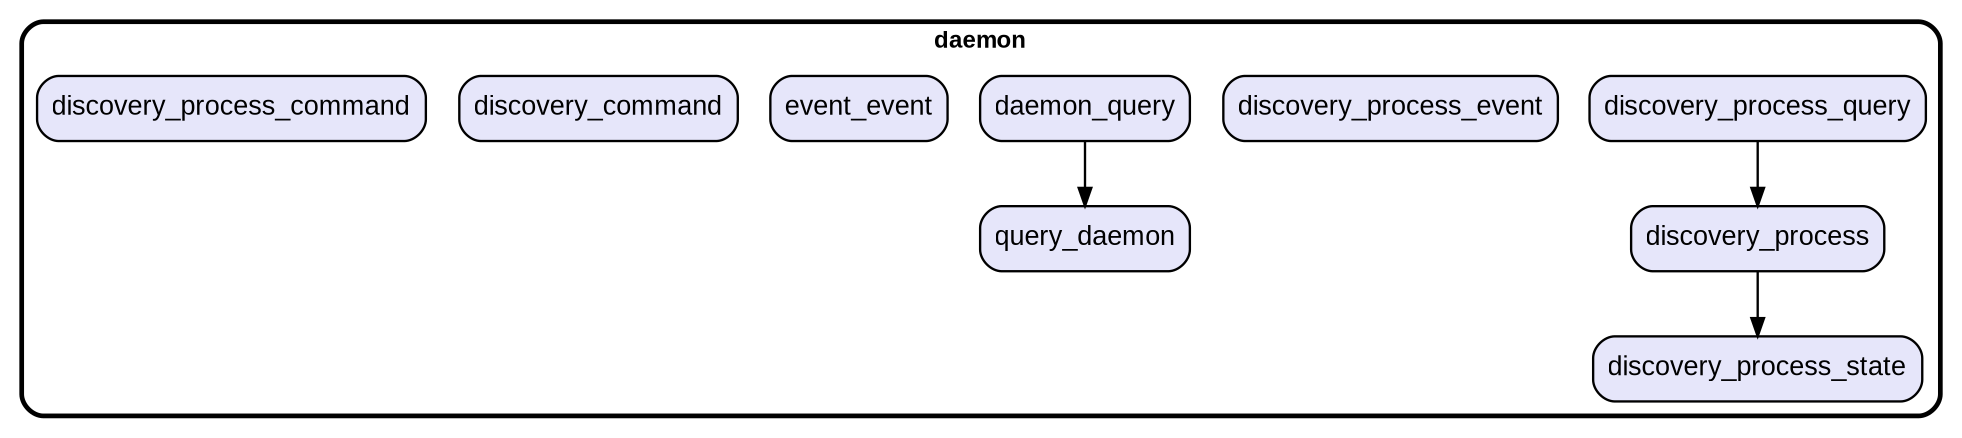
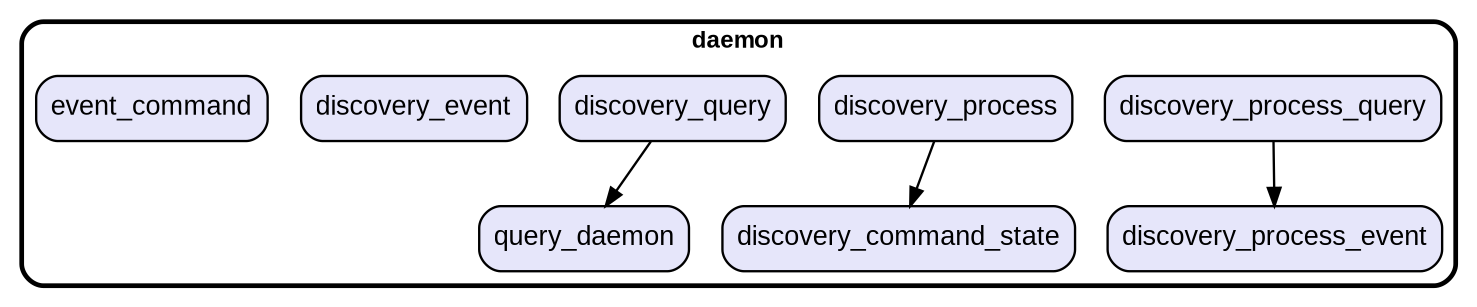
node "discovery_process_command": removed
node "discovery_command": label "discovery_command" -> "event_command"
node "event_event": label "event_event" -> "discovery_event"
node "daemon_query": label "daemon_query" -> "discovery_query"
edge "discovery_process_query" -> "discovery_process": now "discovery_process_query" -> "discovery_process_event"
node "discovery_process_state": label "discovery_process_state" -> "discovery_command_state"
